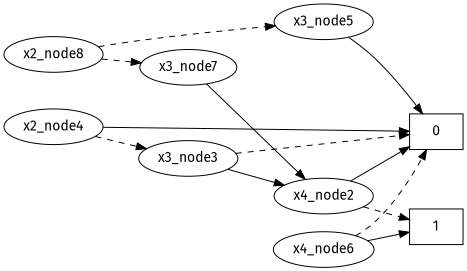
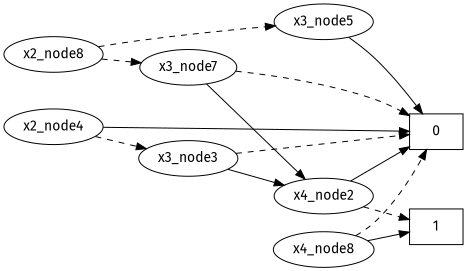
edge "x3_node7" -> "0": added
node "x4_node6": label "x4_node6" -> "x4_node8"
